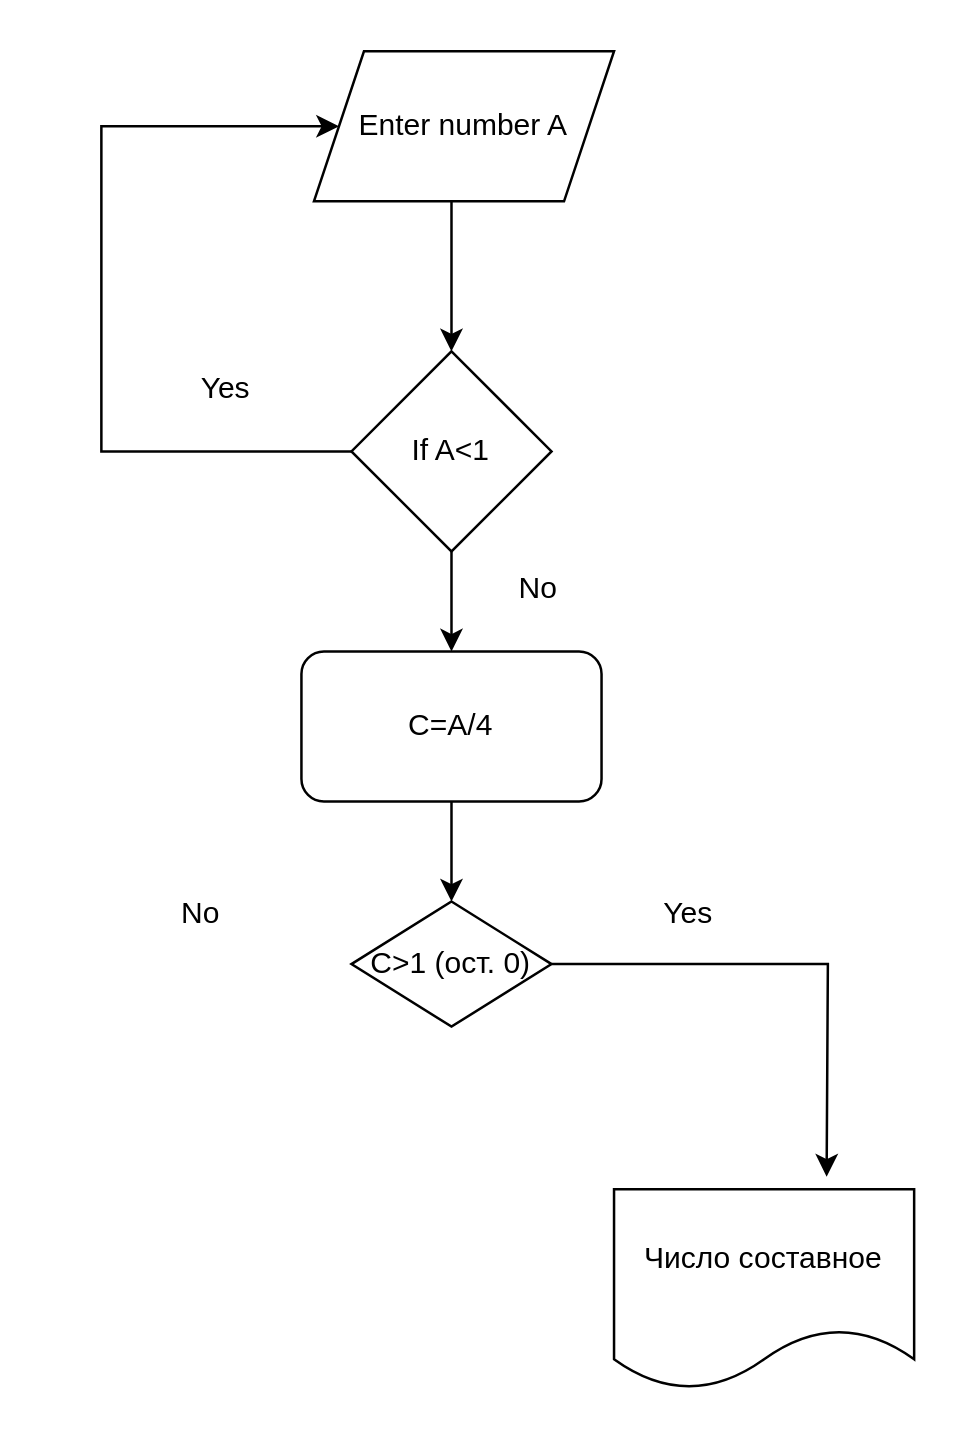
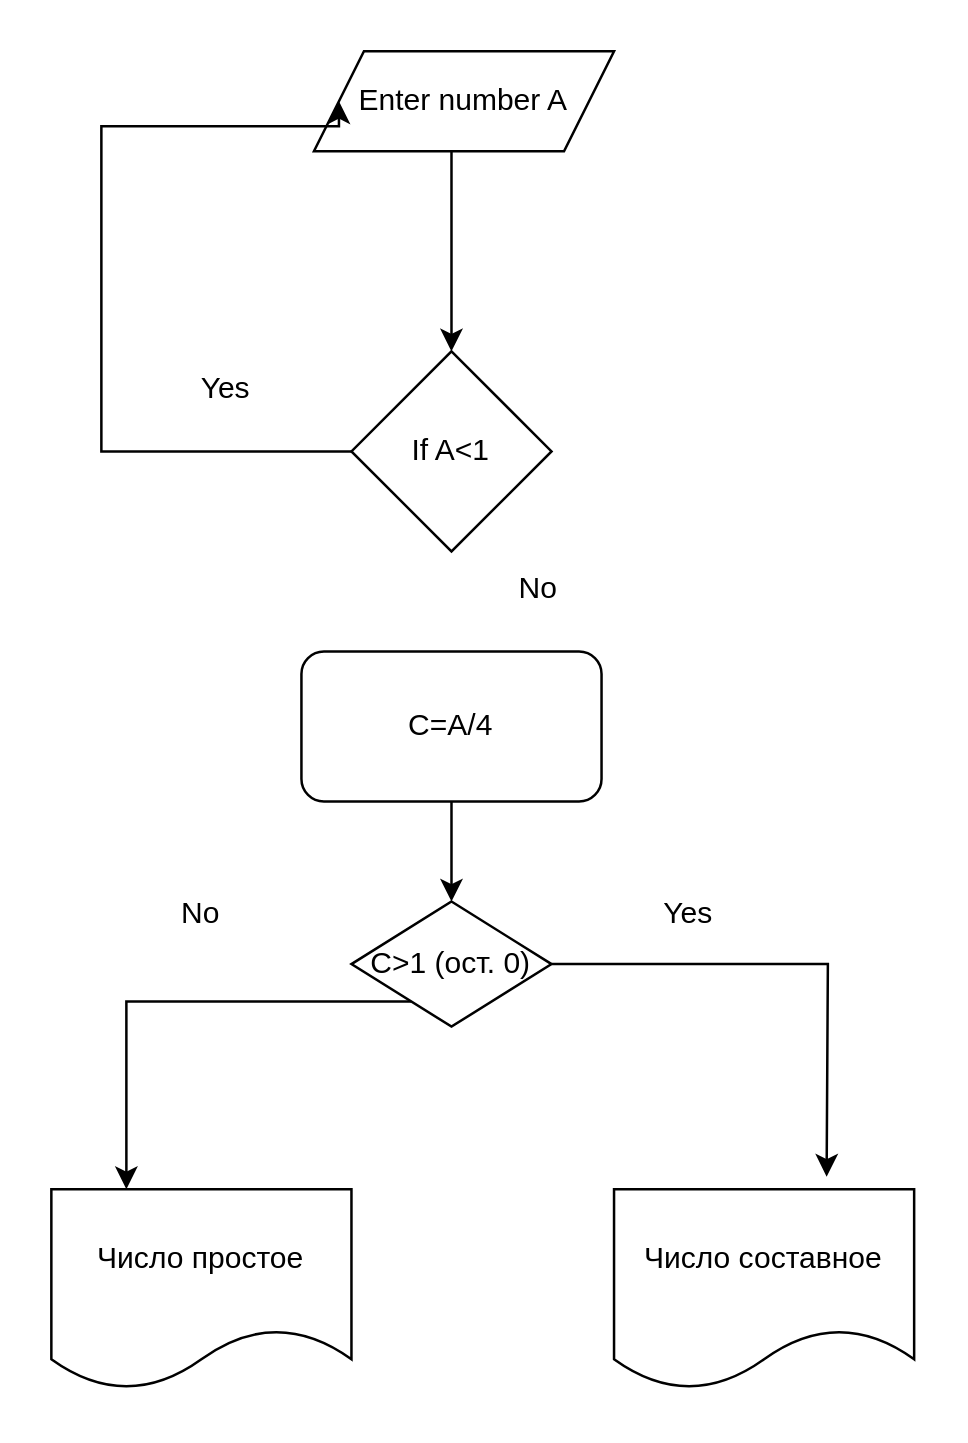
node "Enter number A": size 300x150 -> 300x100
edge "If A<1" -> "C=A/4": removed
edge "C>1 (ост. 0)" -> "Число простое": added
node "Число простое": added
